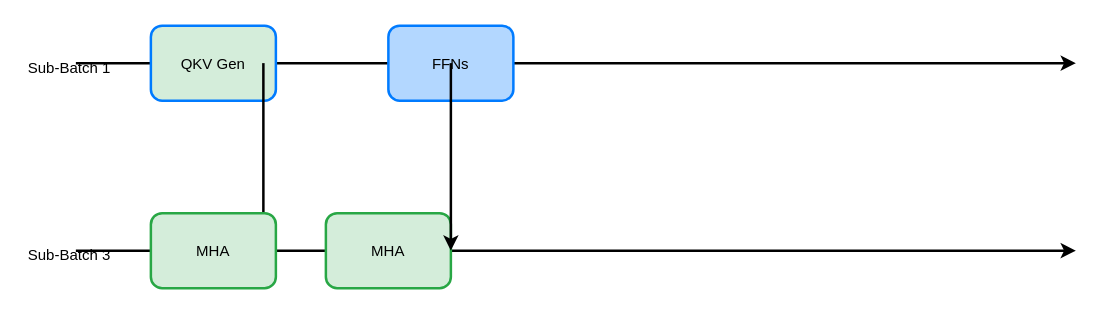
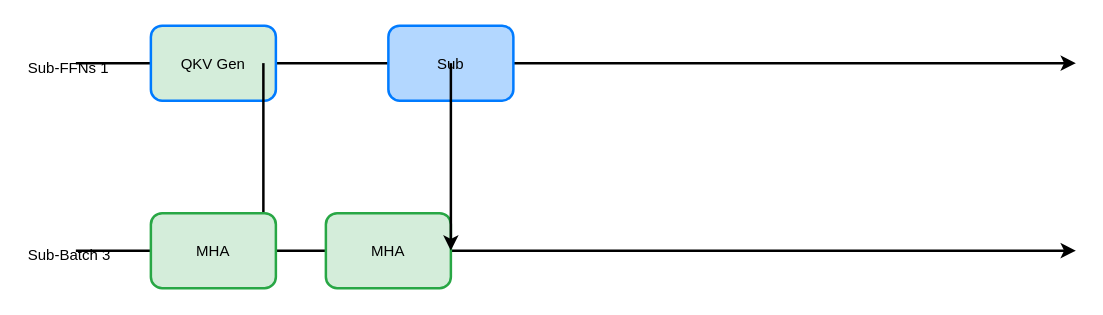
node "FFNs": label "FFNs" -> "Sub"
node "Sub-Batch 1": label "Sub-Batch 1" -> "Sub-FFNs 1"
